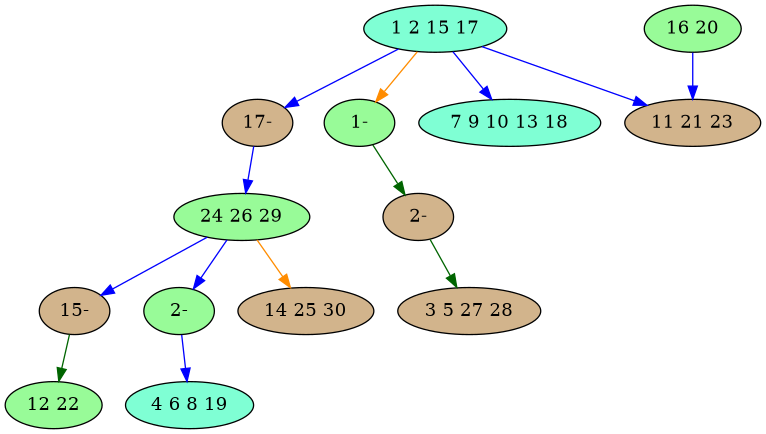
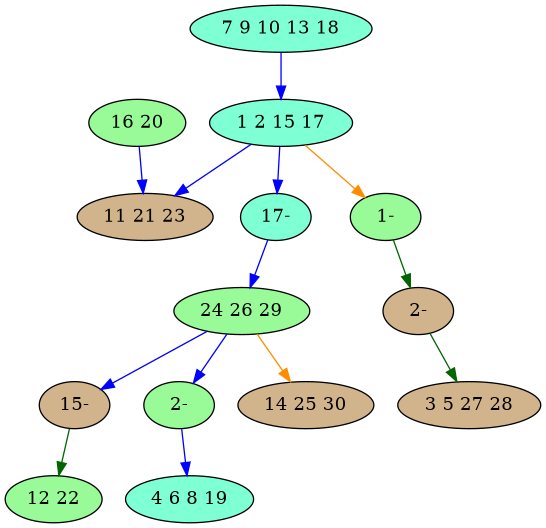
edge "1 2 15 17" -> "7 9 10 13 18": reversed
node "17-": fillcolor tan -> aquamarine
